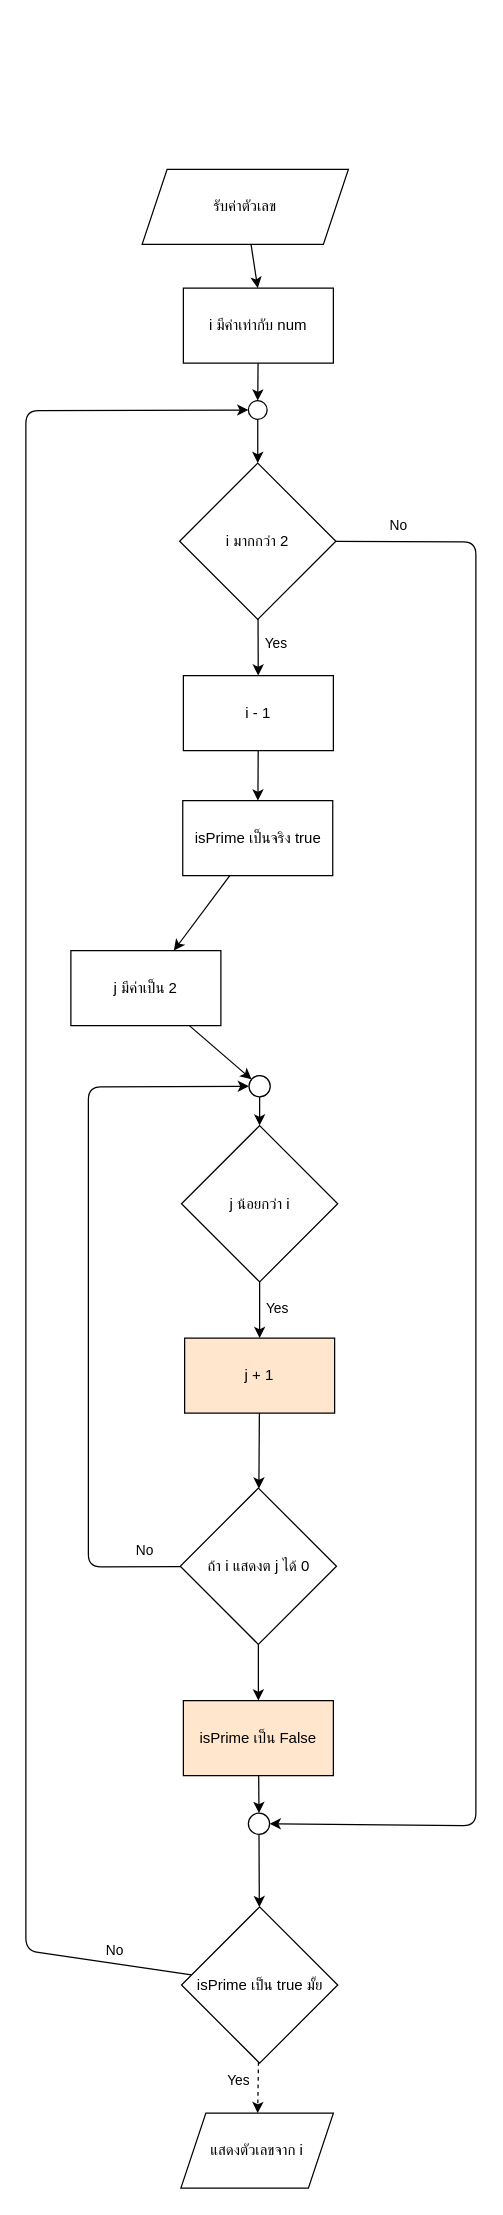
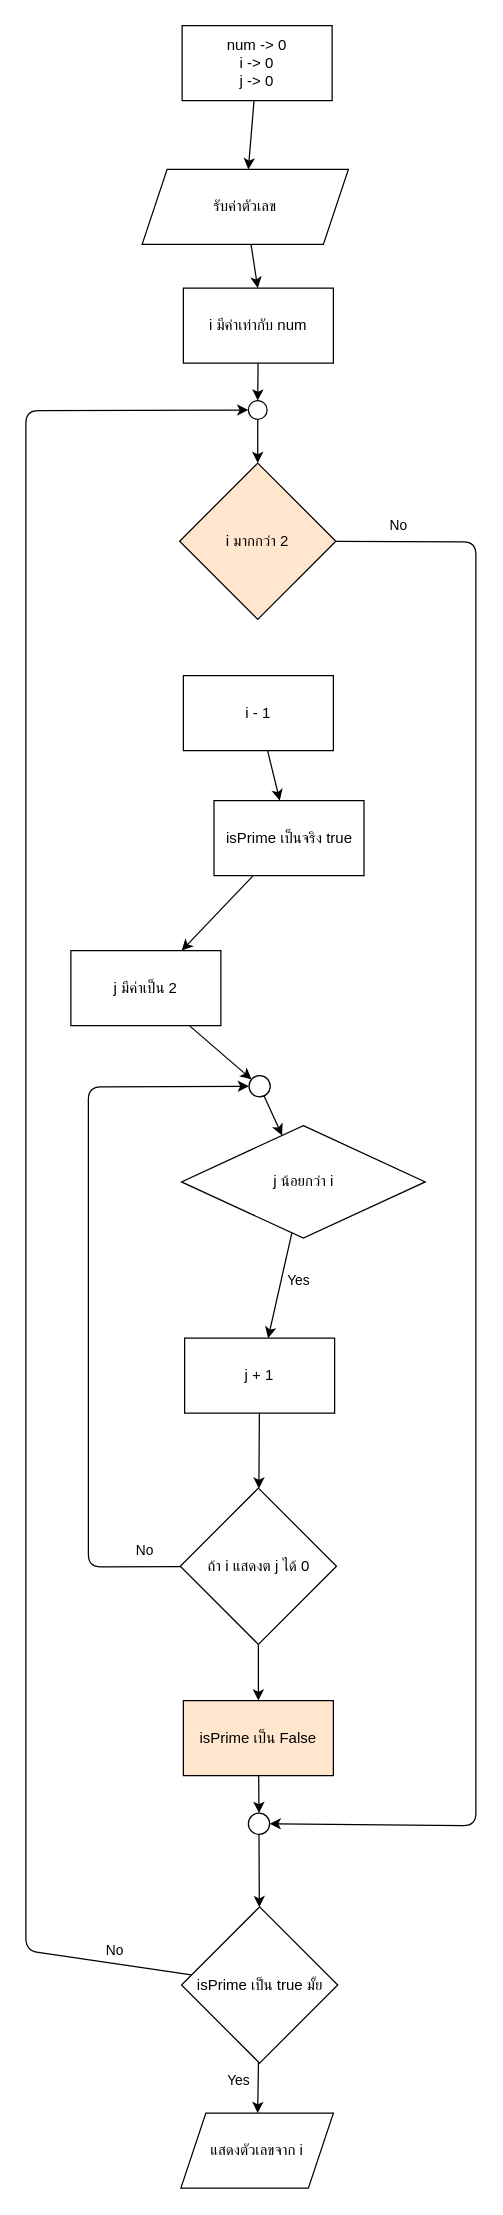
node "num -> 0 i -> 0 j -> 0": added
edge "num -> 0 i -> 0 j -> 0" -> "รับค่าตัวเลข": added
node "i มากกว่า 2": fillcolor #ffffff -> #ffe6cc
edge "i มากกว่า 2" -> "i - 1": removed, label "Yes"
node "isPrime เป็นจริง true": moved (258, 838) -> (289, 838)
node "j น้อยกว่า i": size 156x156 -> 244x113
node "j + 1": fillcolor #ffe6cc -> #ffffff
edge "isPrime เป็น true มั้ย" -> "แสดงตัวเลขจาก i": style dashed -> solid
